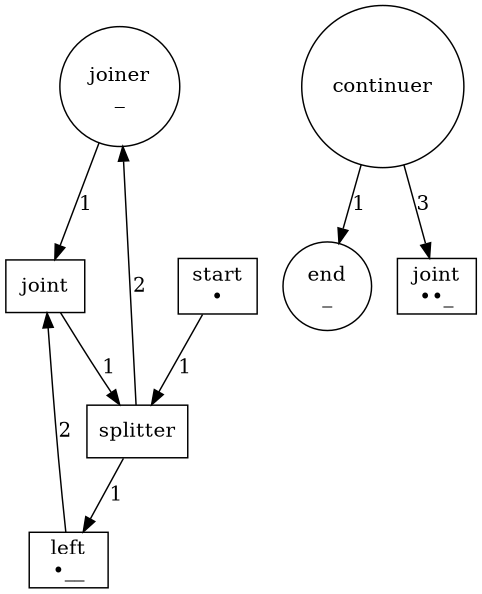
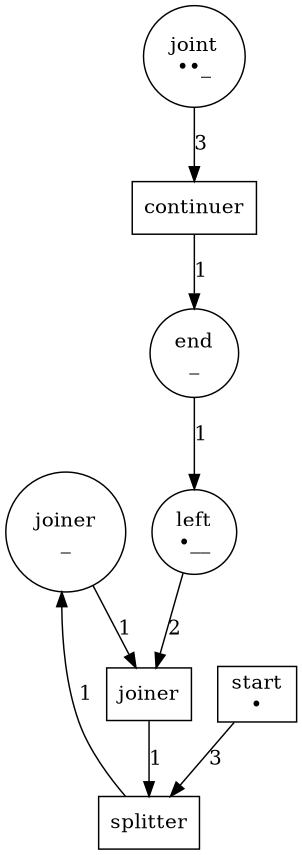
node "continuer": shape circle -> box
edge "continuer" -> "joint ••_": reversed
node "joint": label "joint" -> "joiner"
edge "splitter" -> "joiner _": label "2" -> "1"
node "joint ••_": shape box -> circle
edge "start •" -> "splitter": label "1" -> "3"
edge "splitter" -> "left •__": now "end _" -> "left •__"
node "left •__": shape box -> circle
